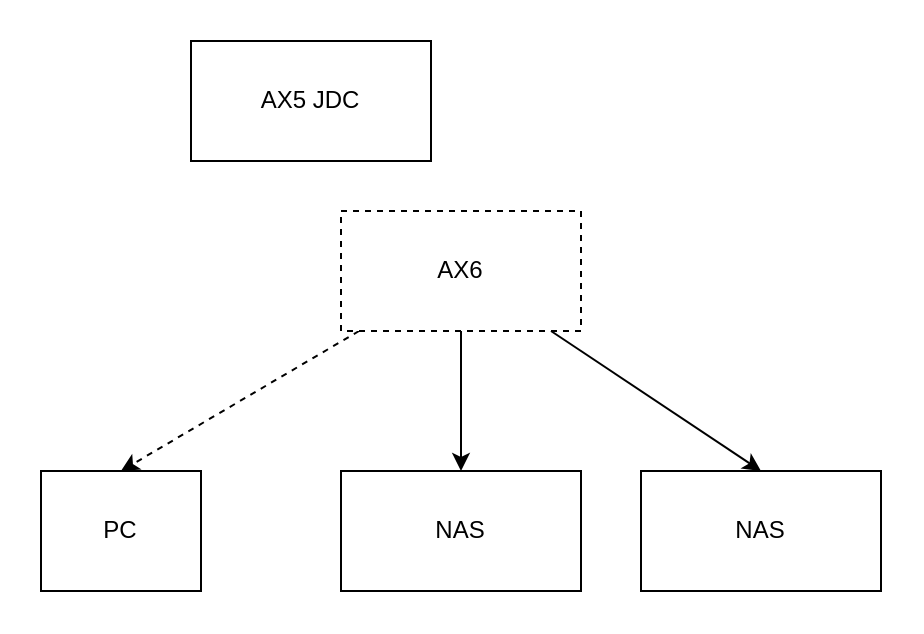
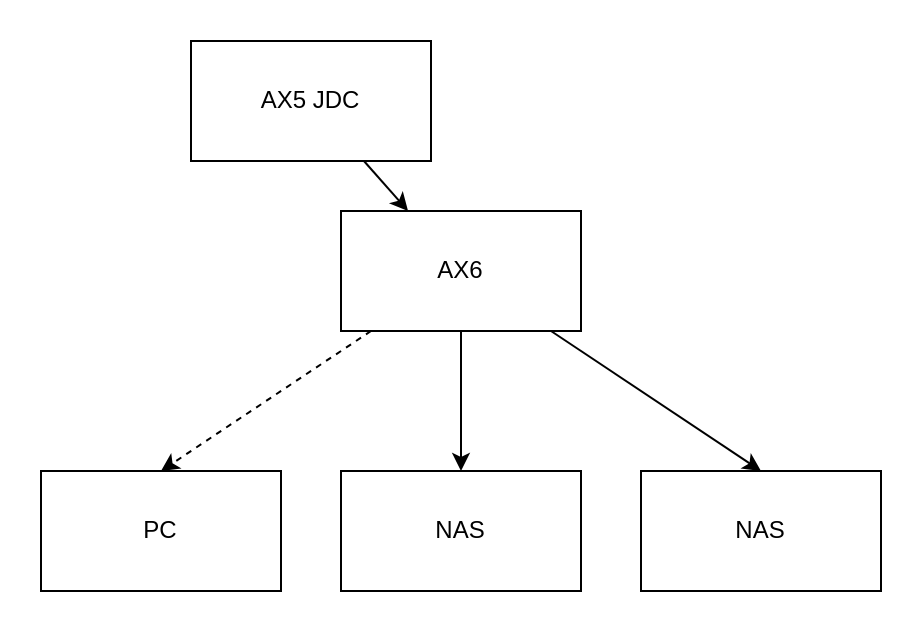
edge "AX5 JDC" -> "AX6": added
node "AX6": style dashed -> solid
node "PC": size 160x120 -> 240x120
